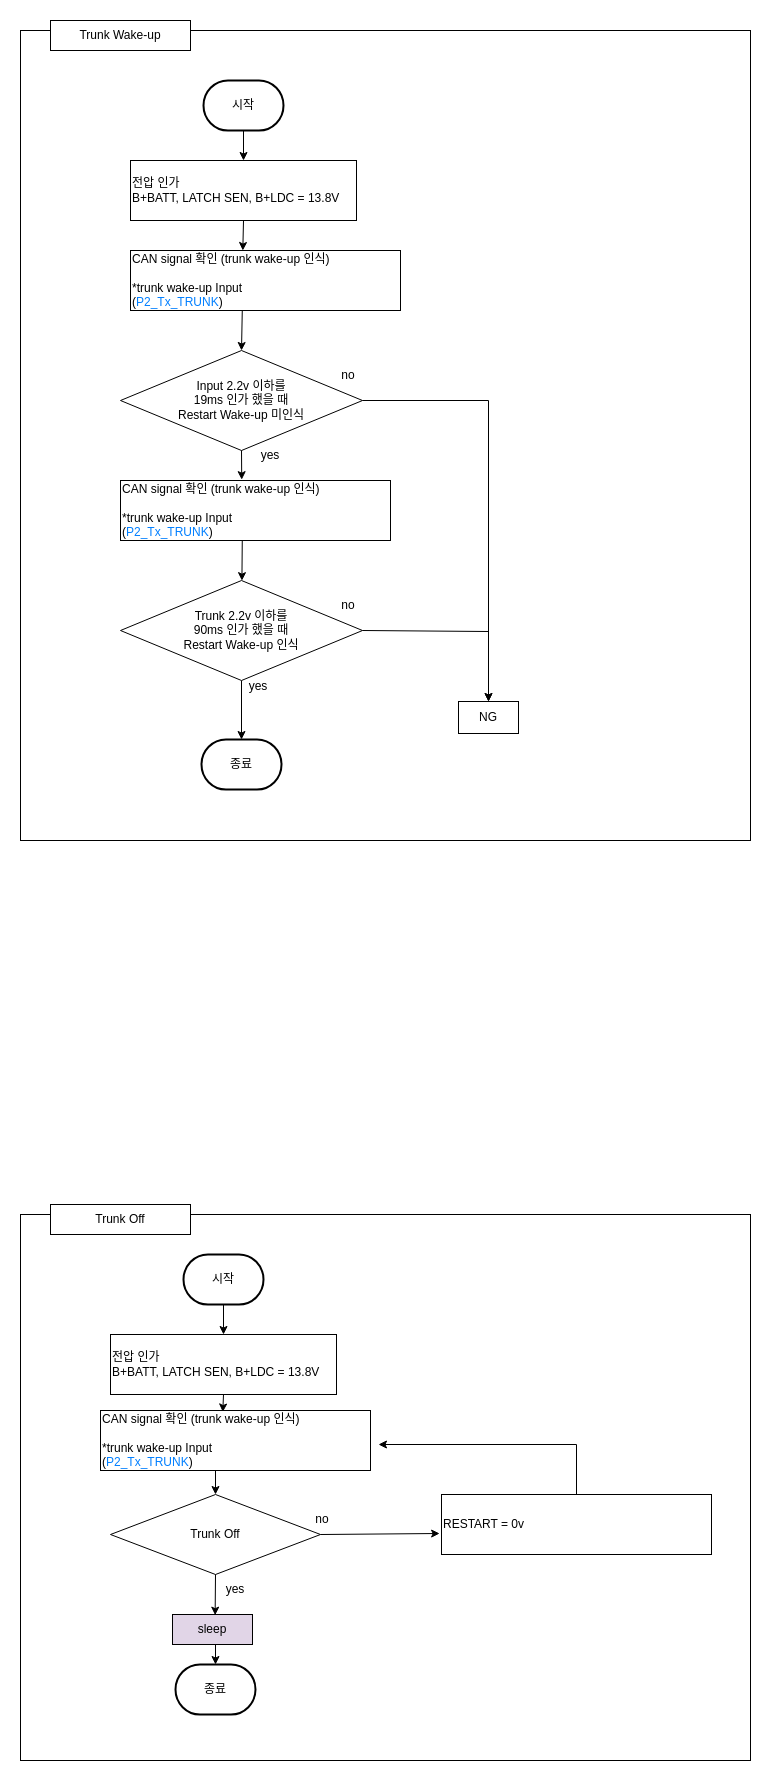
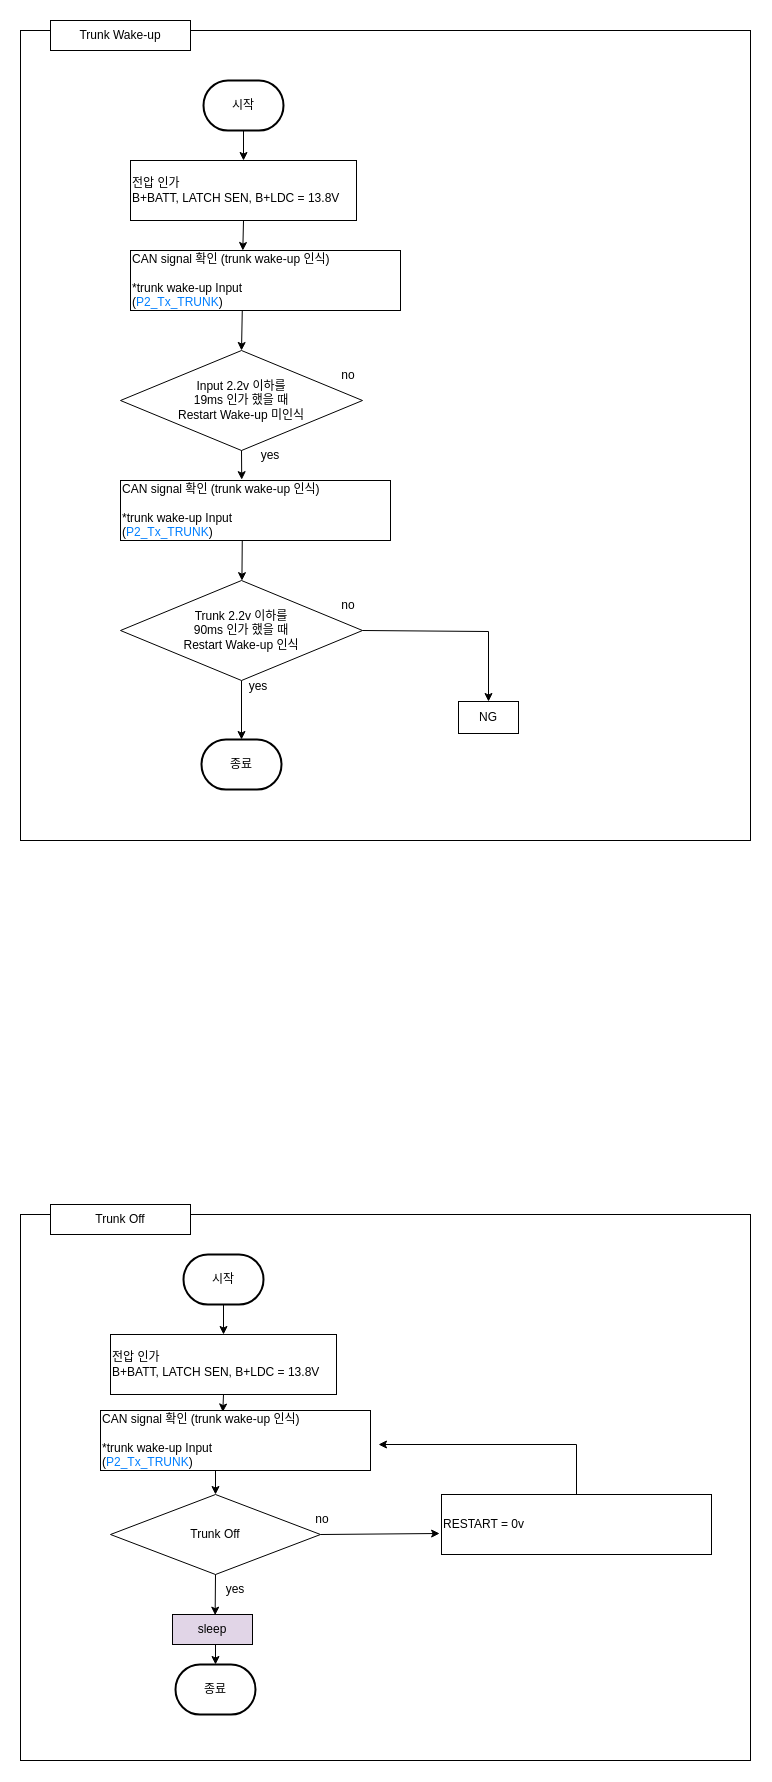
edge "Input 2.2v 이하를 19ms 인가 했을 때 Restart Wake-up 미인식" -> "NG": removed
